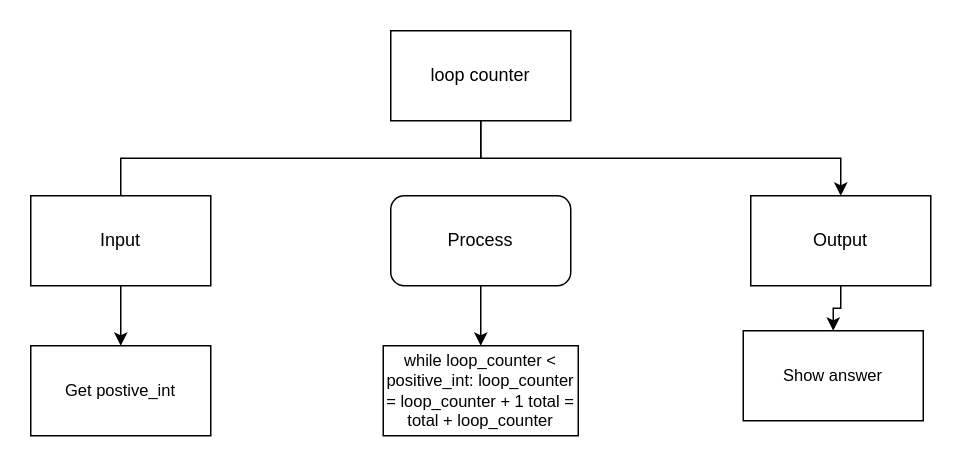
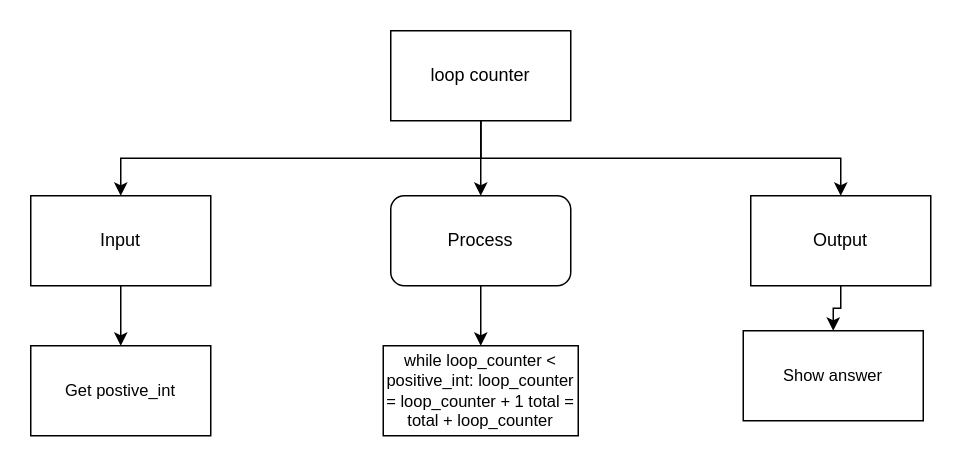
edge "loop counter" -> "Process": added
edge "loop counter" -- "Input": arrowhead none -> classic
